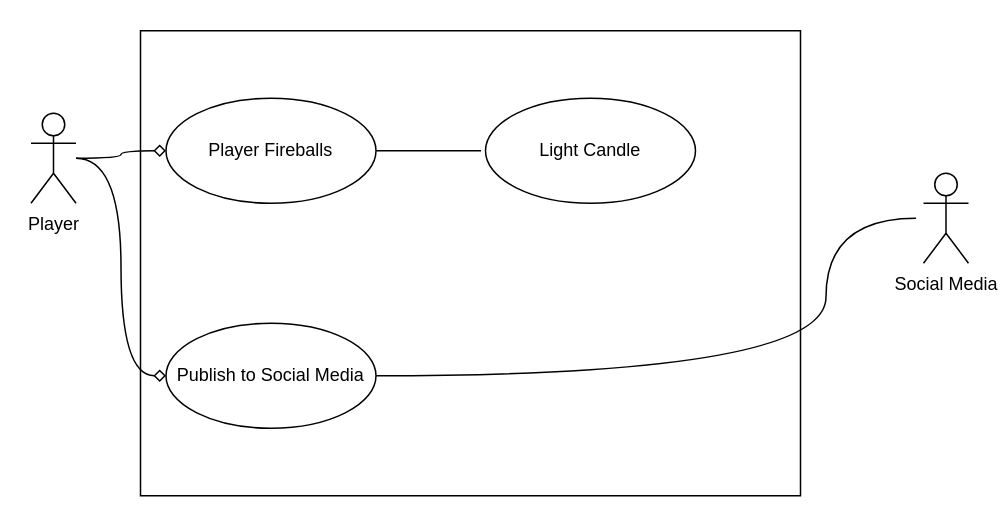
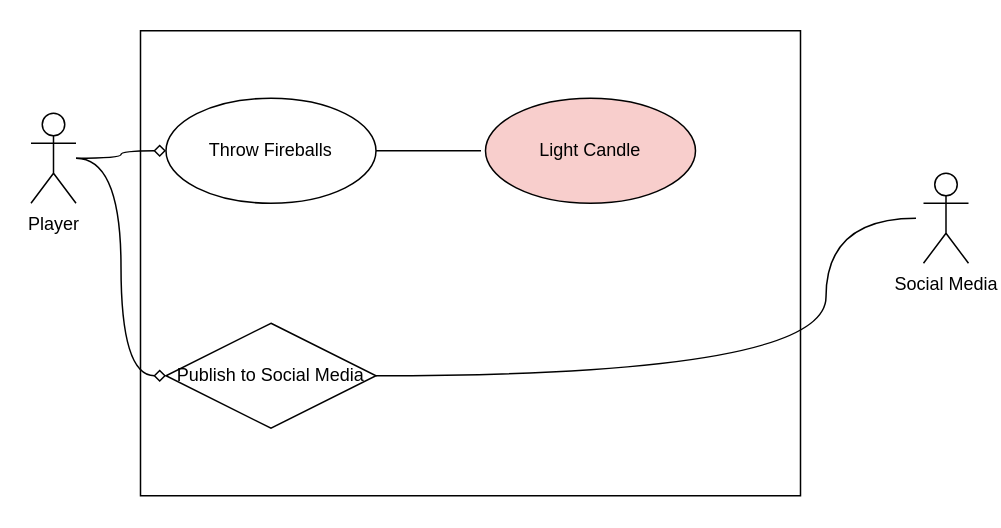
node "Player Fireballs": label "Player Fireballs" -> "Throw Fireballs"
node "Light Candle": fillcolor #ffffff -> #f8cecc
node "Publish to Social Media": shape ellipse -> diamond
